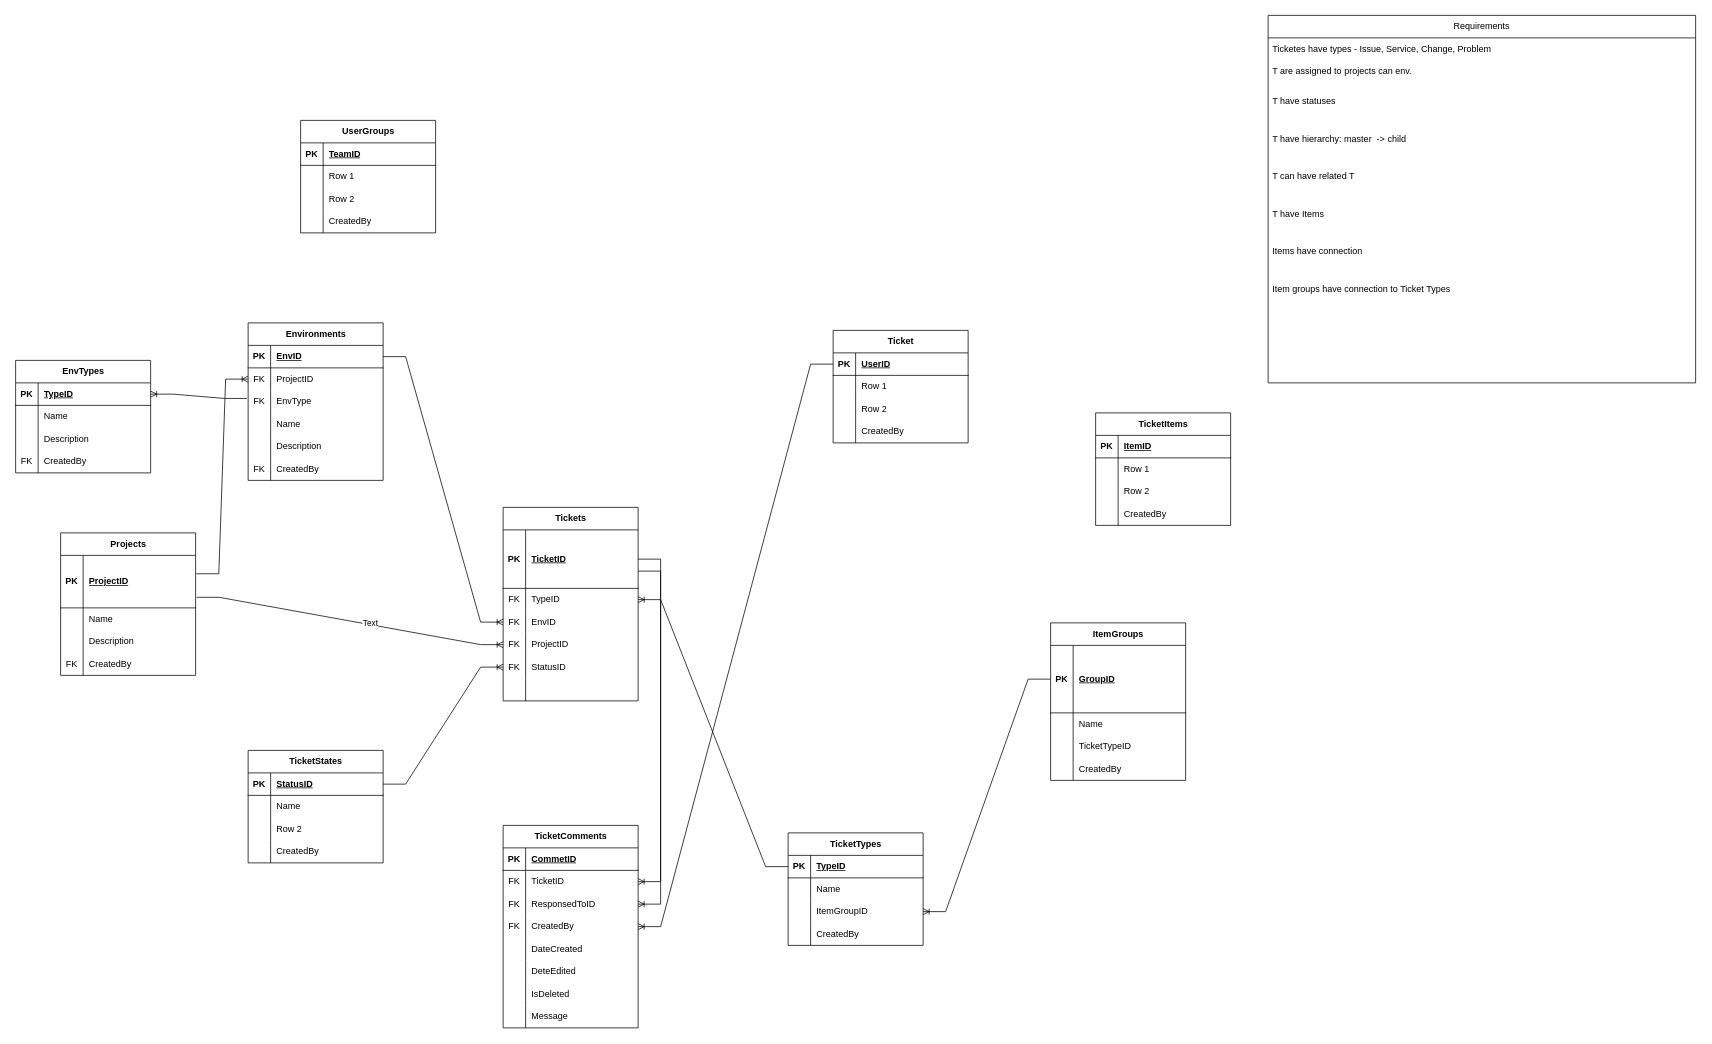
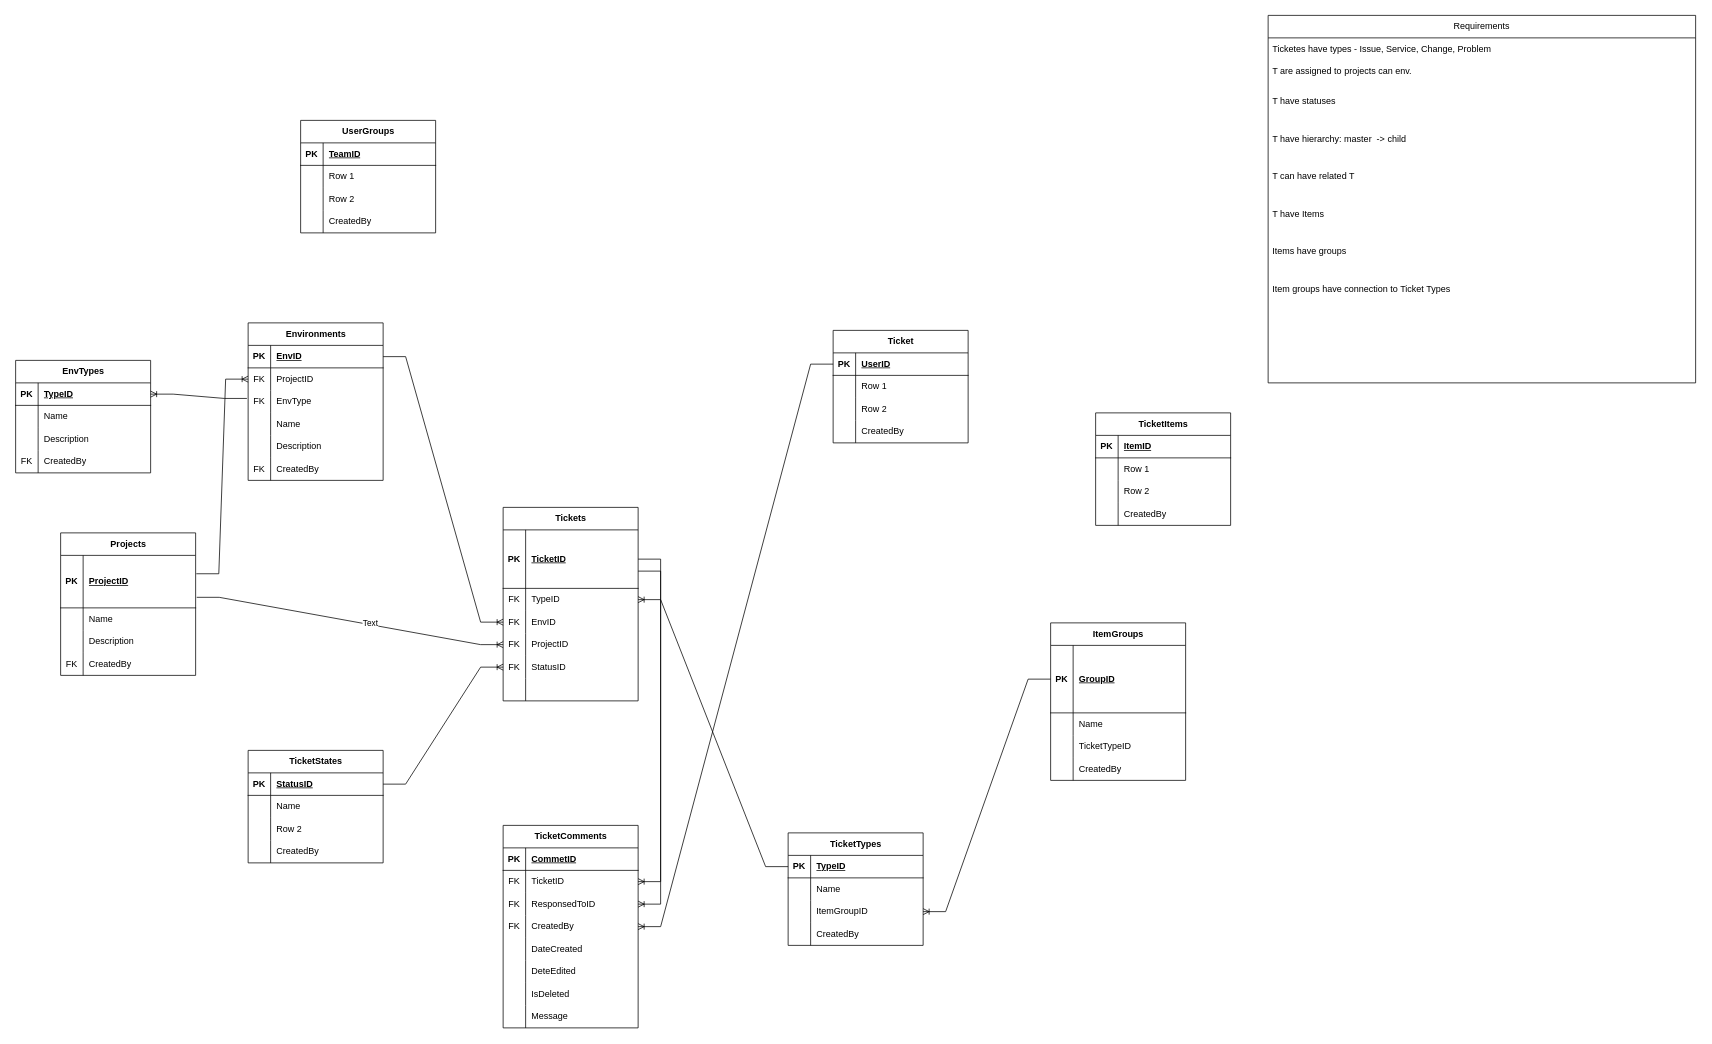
node "Items have connection": label "Items have connection" -> "Items have groups"
